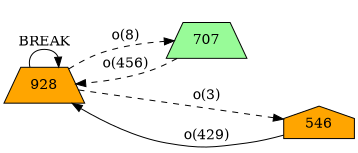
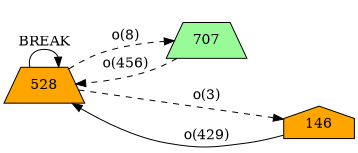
node "928": label "928" -> "528"
node "546": label "546" -> "146"
